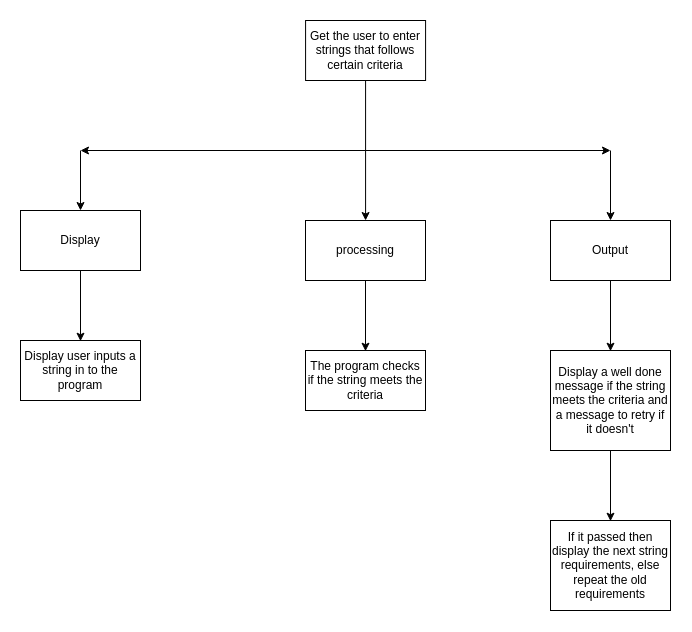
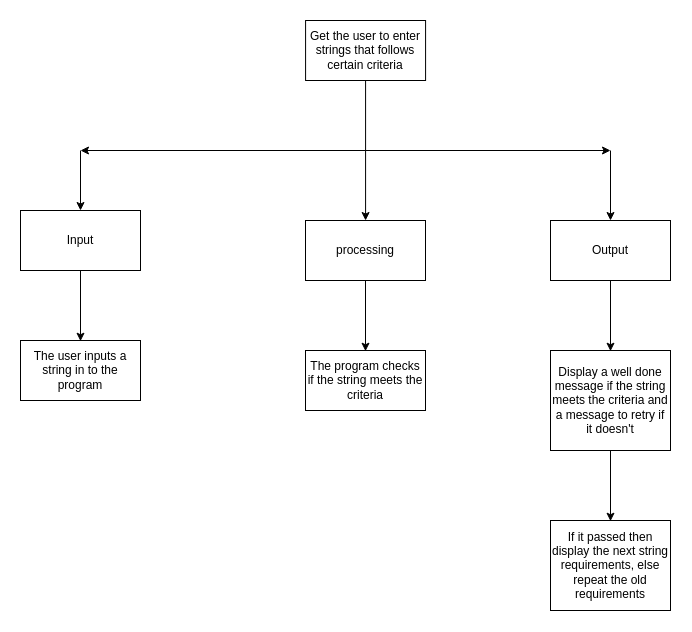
node "Display": label "Display" -> "Input"
node "Display user inputs a string in to the program": label "Display user inputs a string in to the program" -> "The user inputs a string in to the program"
